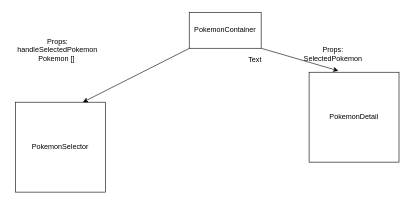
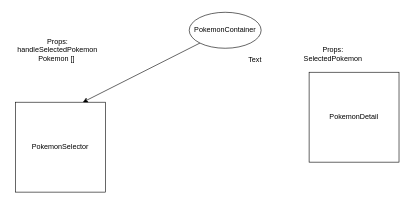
node "PokemonContainer": shape rectangle -> ellipse
edge "PokemonContainer" -> "PokemonDetail": removed
